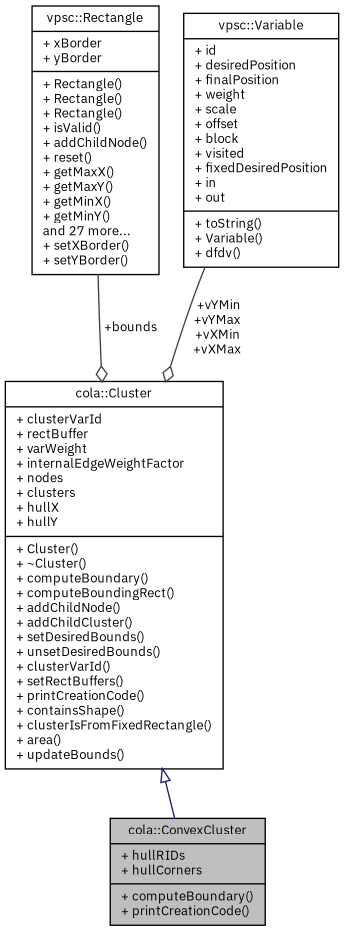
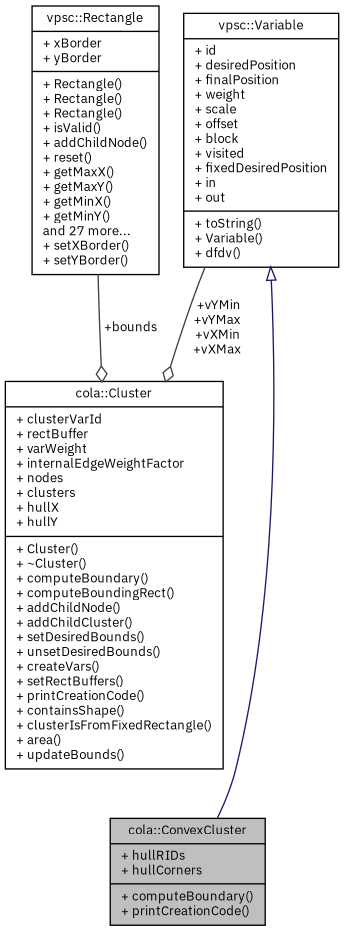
node "cola::Cluster": text "+ clusterVarId()" -> "+ createVars()"
edge "cola::ConvexCluster" -> "cola::Cluster": now "cola::ConvexCluster" -> "vpsc::Variable"
